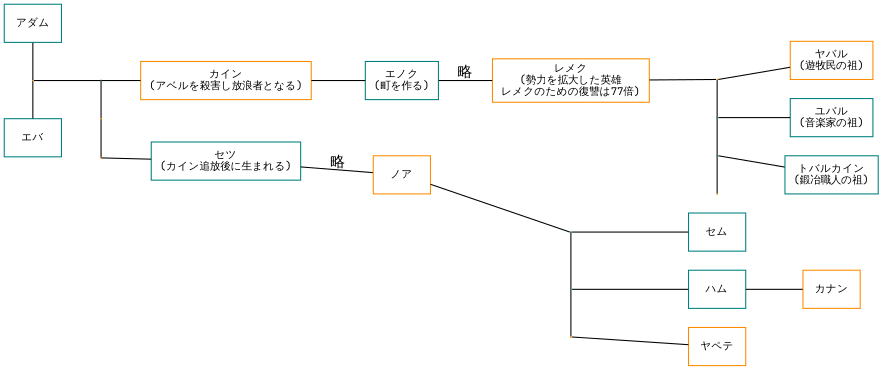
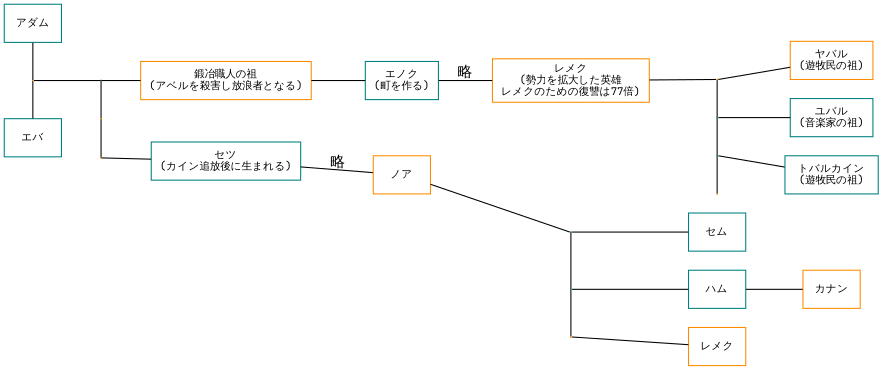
node "カイン (アベルを殺害し放浪者となる)": label "カイン (アベルを殺害し放浪者となる)" -> "鍛冶職人の祖 (アベルを殺害し放浪者となる)"
node "トバルカイン (鍛冶職人の祖)": label "トバルカイン (鍛冶職人の祖)" -> "トバルカイン (遊牧民の祖)"
node "ヤペテ": label "ヤペテ" -> "レメク"
